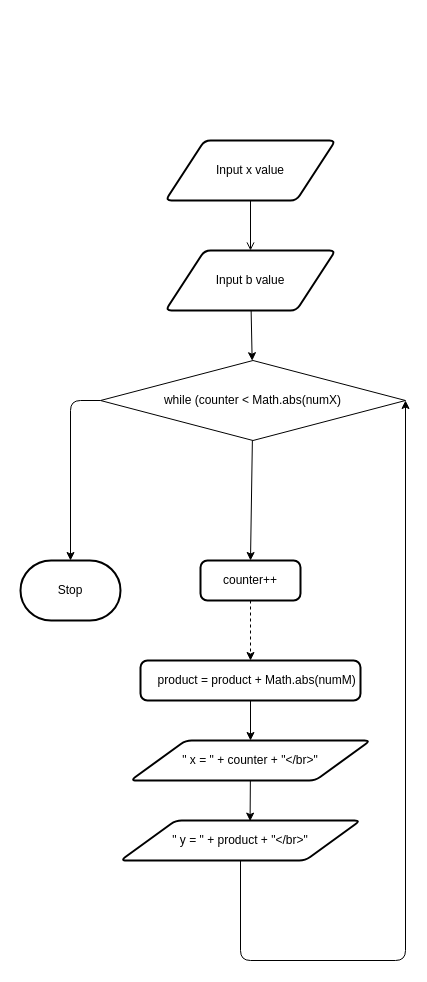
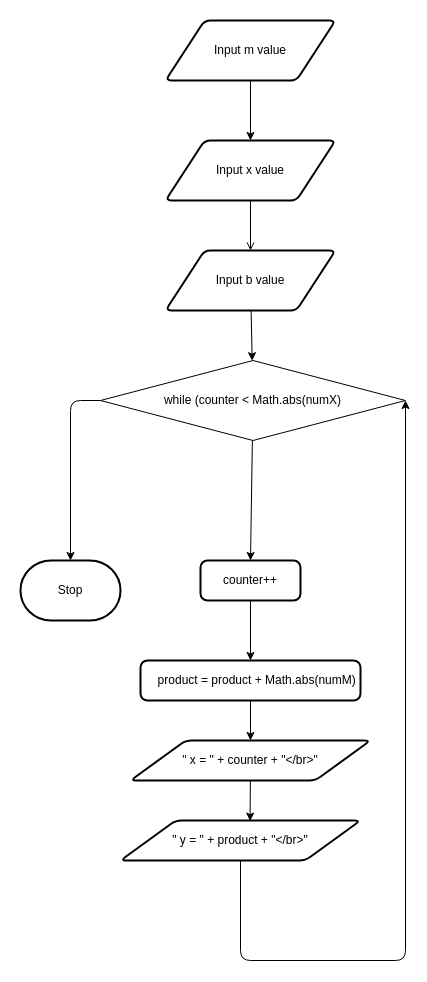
node "Input m value": added
edge "Input m value" -> "Input x value": added
edge "counter++" -> "product = product + Math.abs(numM)": style dashed -> solid
